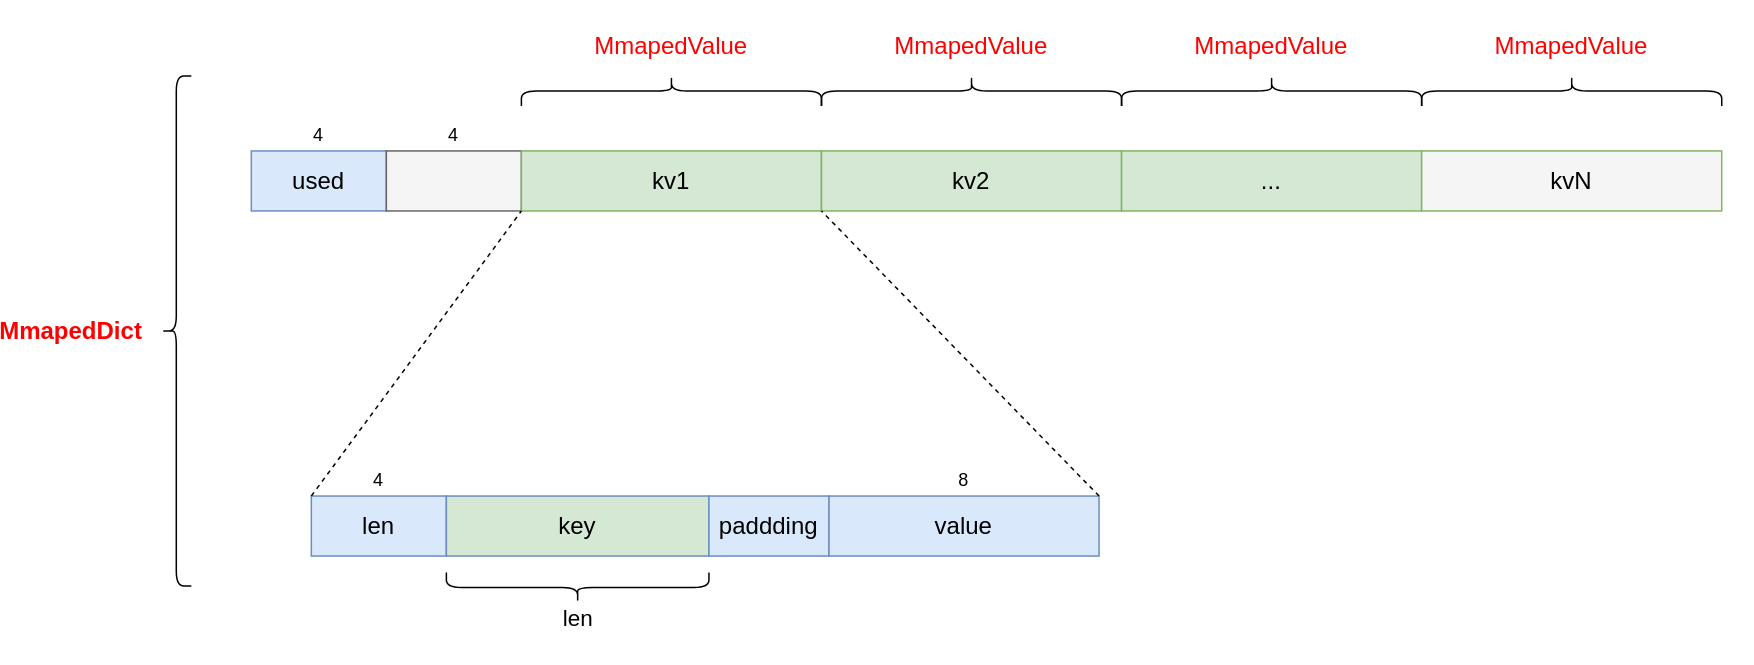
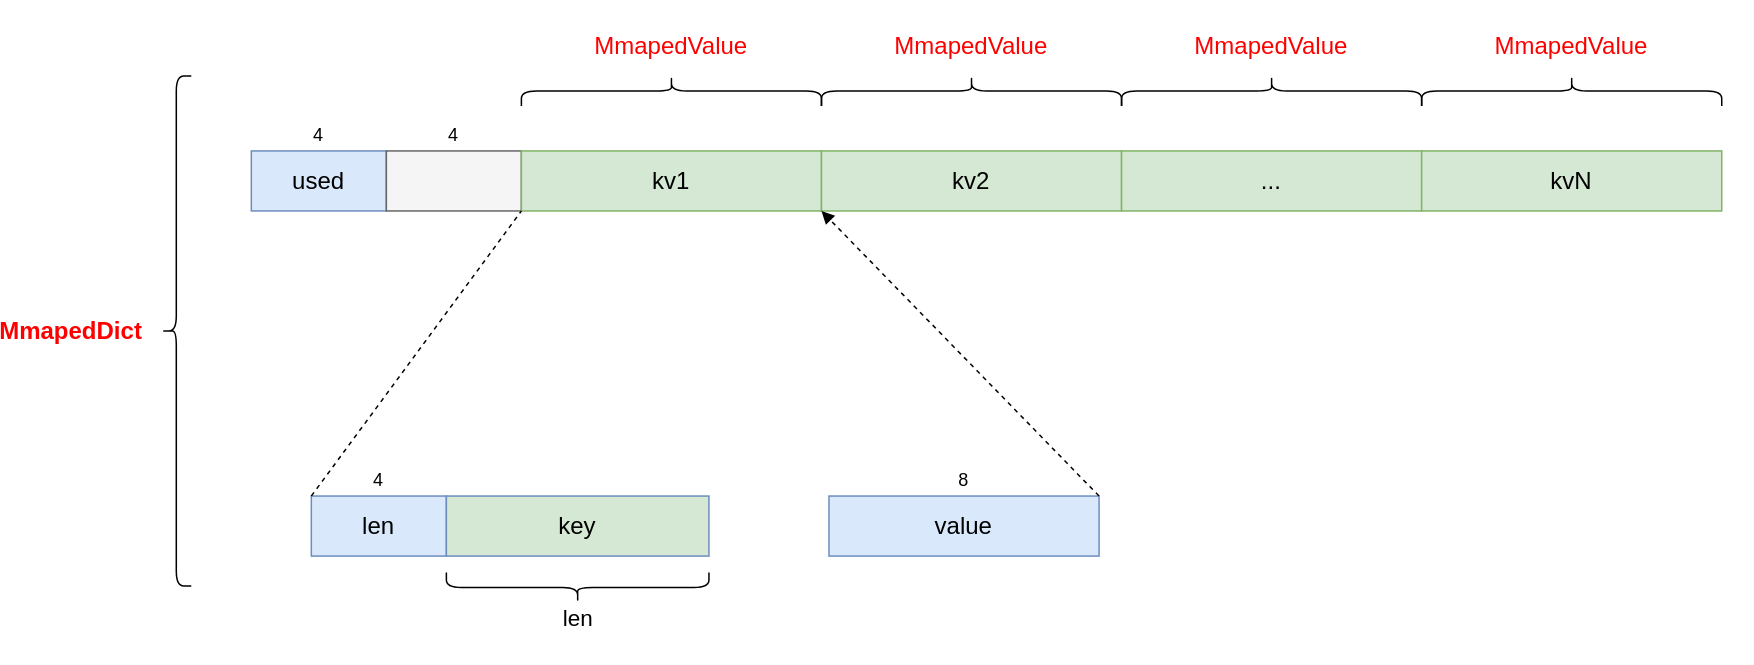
node "kvN": fillcolor #f5f5f5 -> #d5e8d4
edge "kv2" -- "value": arrowhead none -> block
node "paddding": removed
